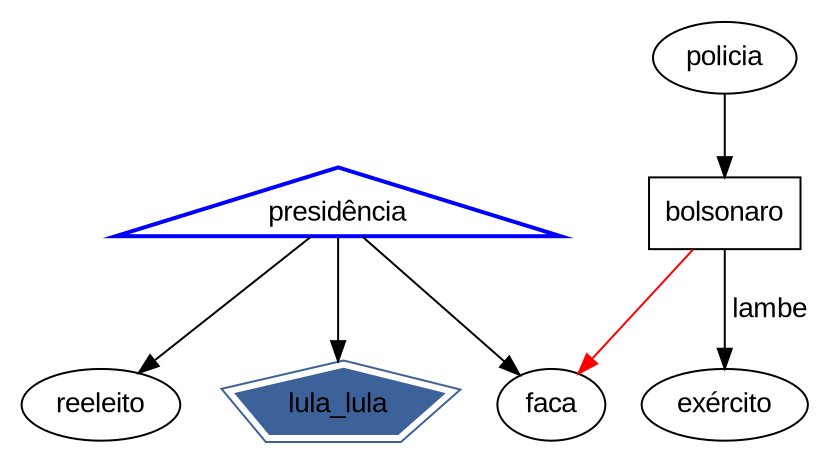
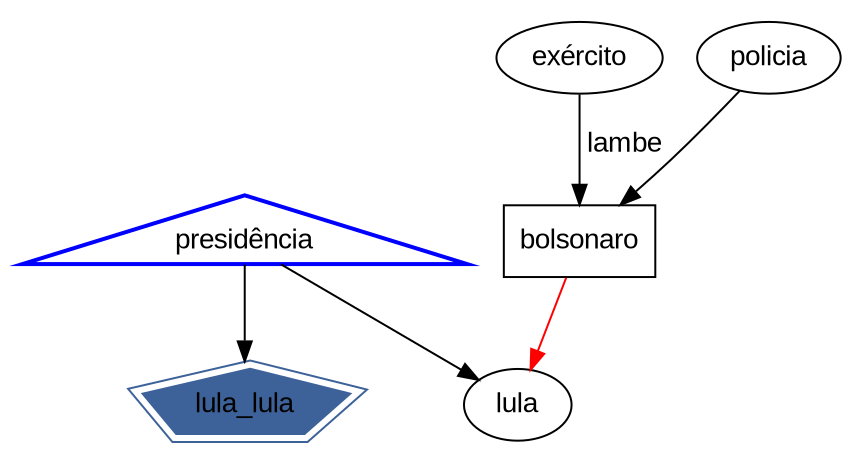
edge "bolsonaro" -> "exército": reversed
node "reeleito": removed
node "faca": label "faca" -> "lula"
